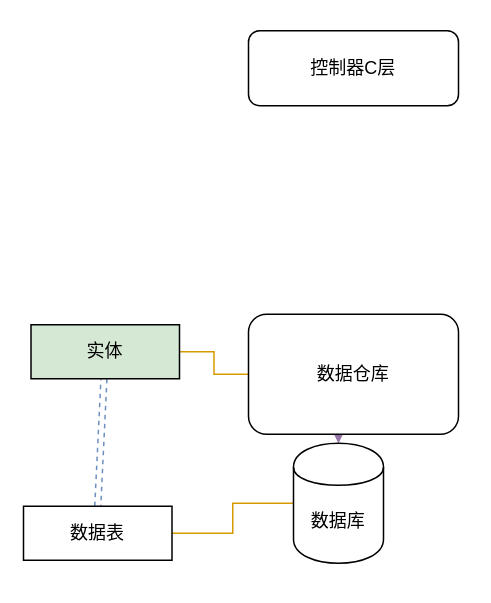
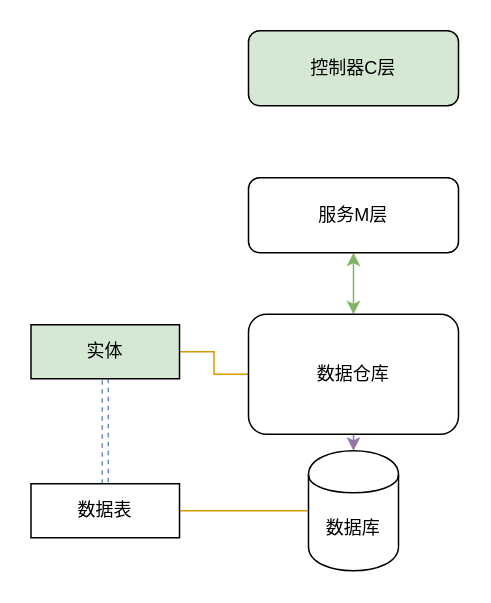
node "控制器C层": fillcolor #ffffff -> #d5e8d4
node "服务M层": added
edge "服务M层" -- "数据仓库": added
node "数据库": moved (338, 503) -> (353, 511)
node "数据表": moved (98, 533) -> (105, 511)
